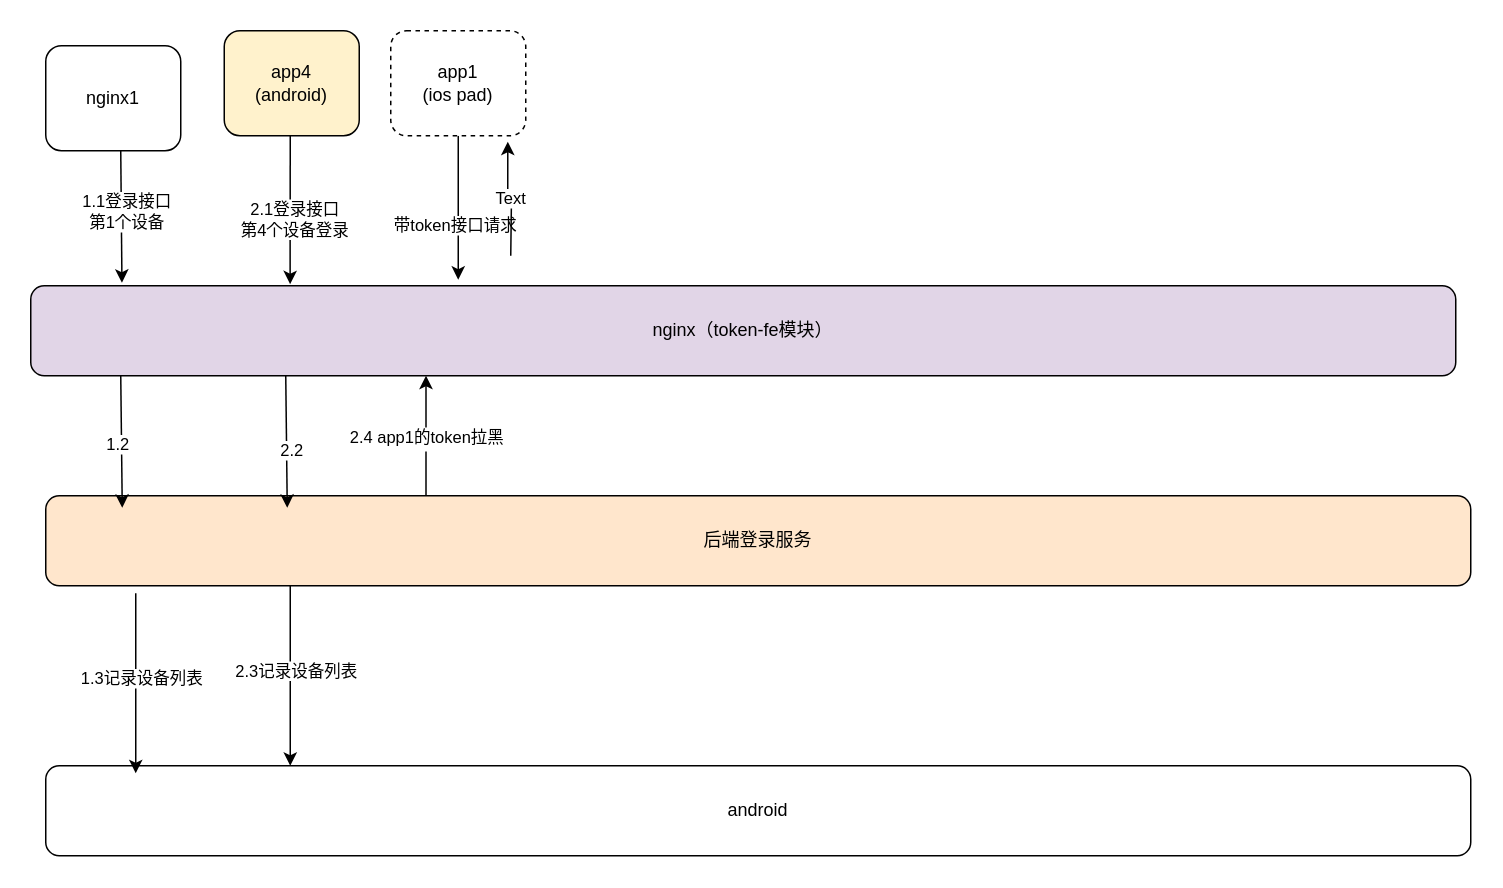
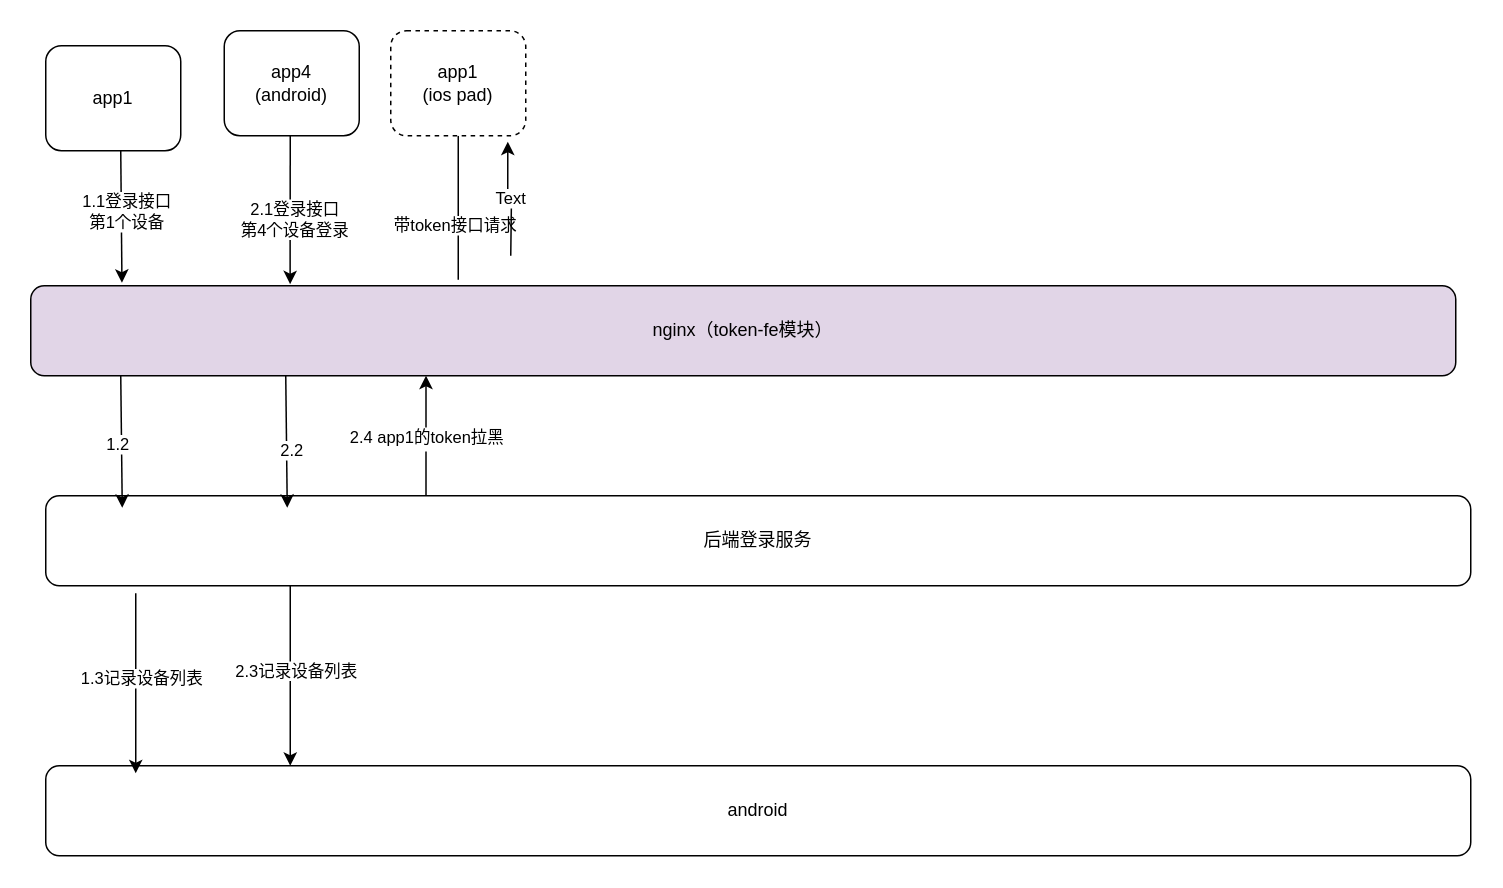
node "app4 (android)": fillcolor #fff2cc -> #ffffff
node "nginx1": label "nginx1" -> "app1"
edge "app1(ios pad)" -> "nginx（token-fe模块）": arrowhead classic -> none
node "后端登录服务": fillcolor #ffe6cc -> #ffffff
